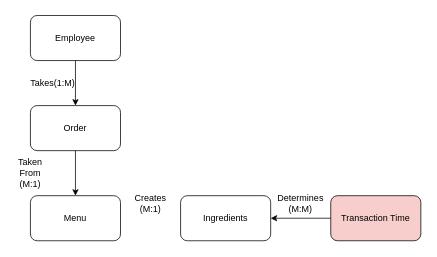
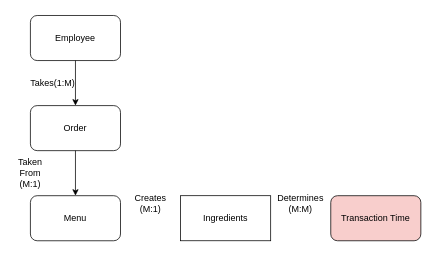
node "Ingredients": shape rounded rectangle -> rectangle
edge "Transaction Time" -> "Ingredients": removed
